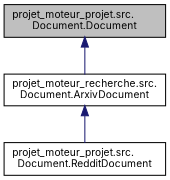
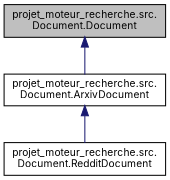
node "projet_moteur_projet.src. Document.Document": label "projet_moteur_projet.src. Document.Document" -> "projet_moteur_recherche.src. Document.Document"
node "projet_moteur_projet.src. Document.RedditDocument": label "projet_moteur_projet.src. Document.RedditDocument" -> "projet_moteur_recherche.src. Document.RedditDocument"
